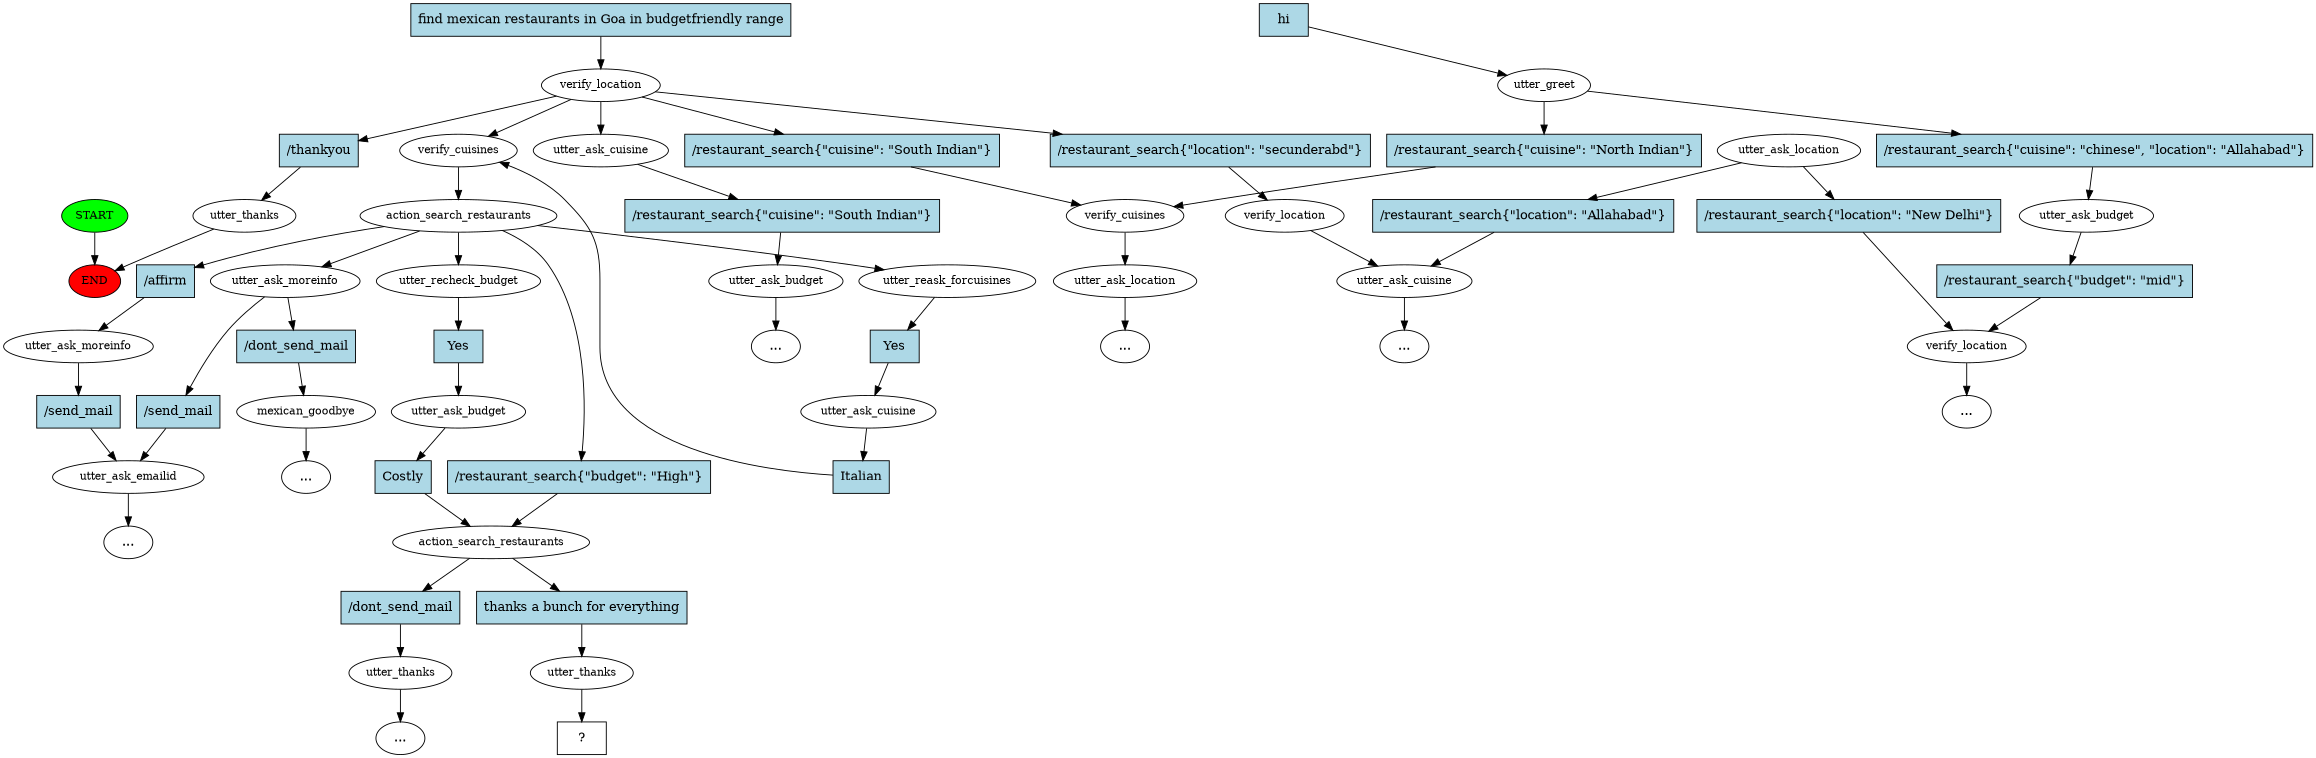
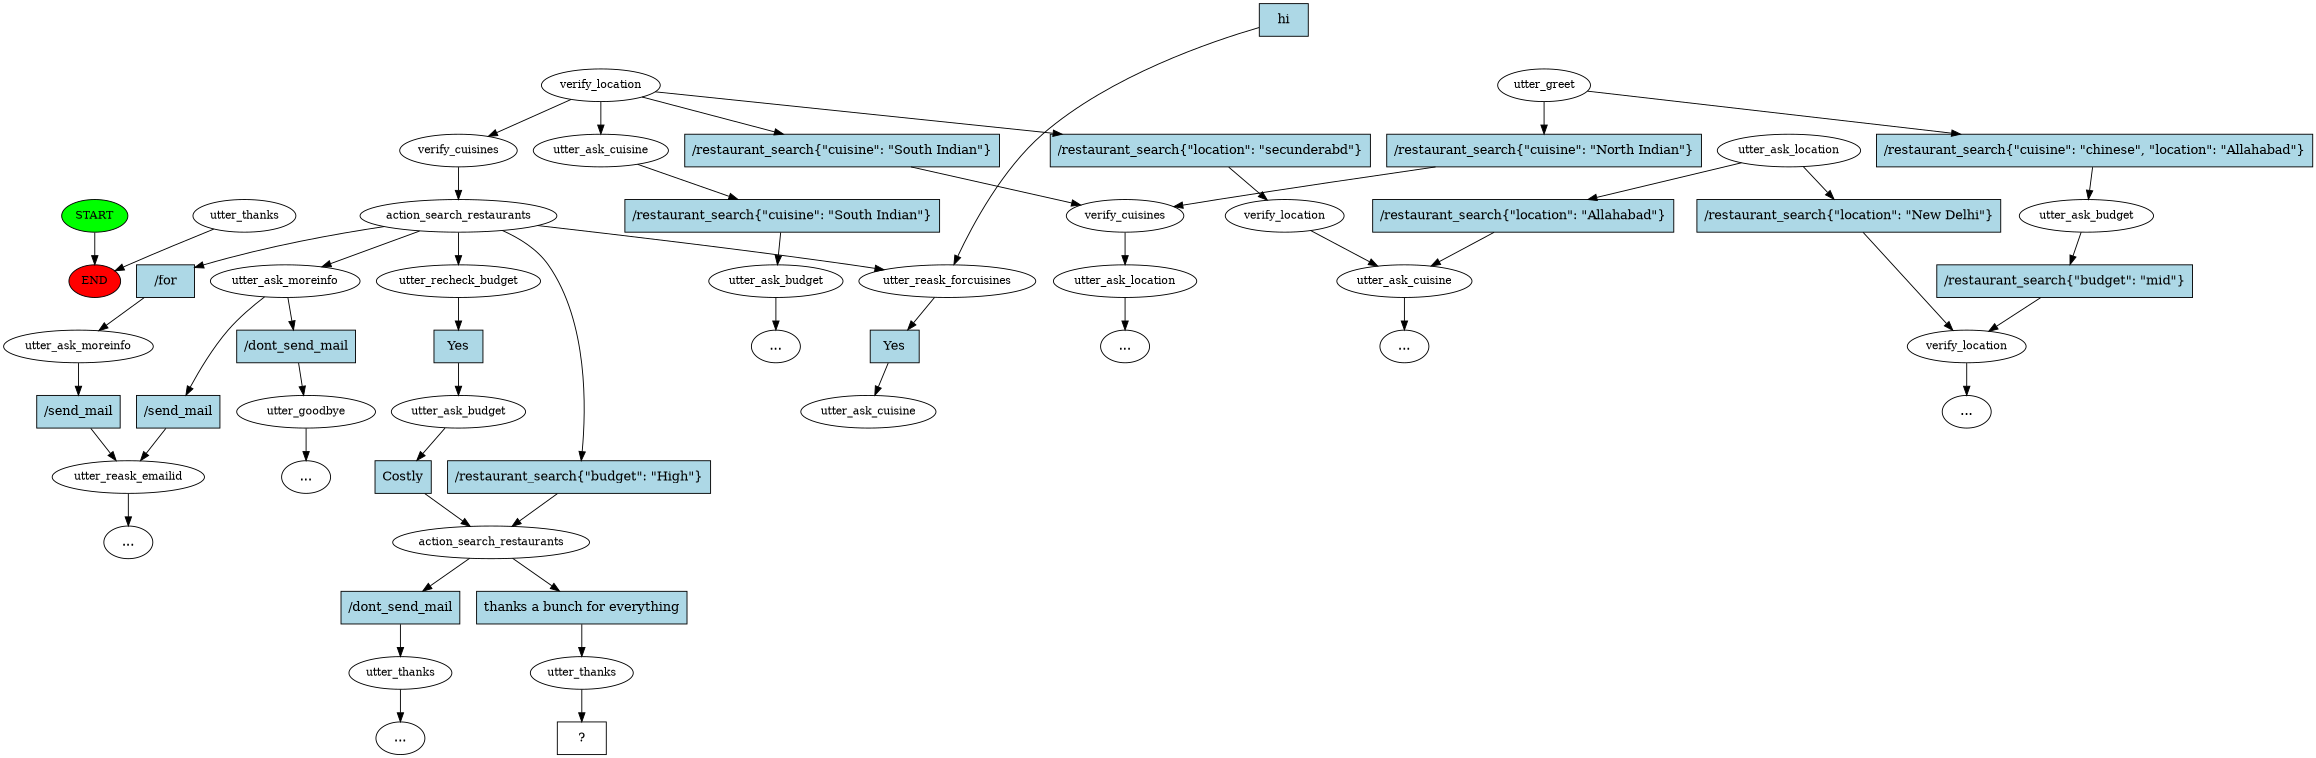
node "find mexican restaurants in Goa in budgetfriendly range": removed
edge "hi" -> "utter_greet": now "hi" -> "utter_reask_forcuisines"
node "/thankyou": removed
node "/affirm": label "/affirm" -> "/for"
node "mexican_goodbye": label "mexican_goodbye" -> "utter_goodbye"
node "utter_ask_emailid": label "utter_ask_emailid" -> "utter_reask_emailid"
node "Italian": removed
